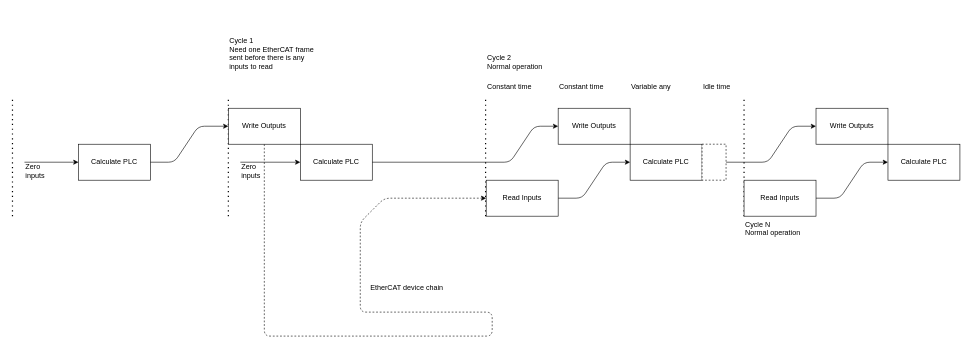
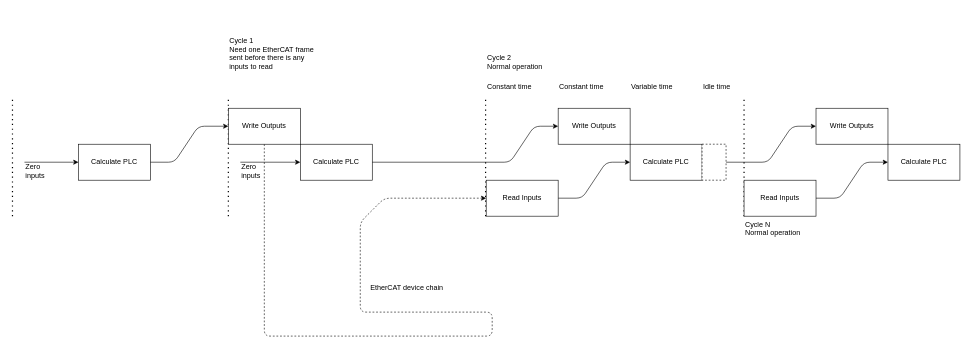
node "Variable any": label "Variable any" -> "Variable time"
